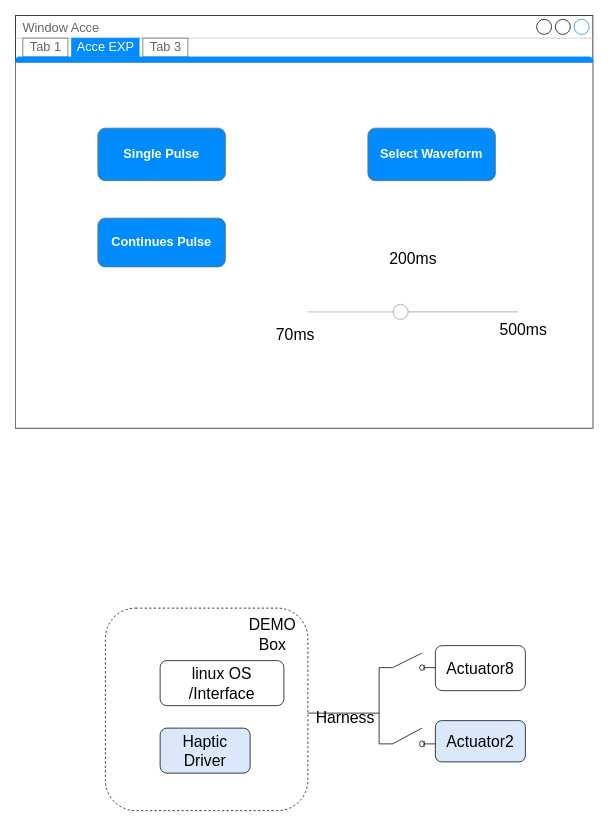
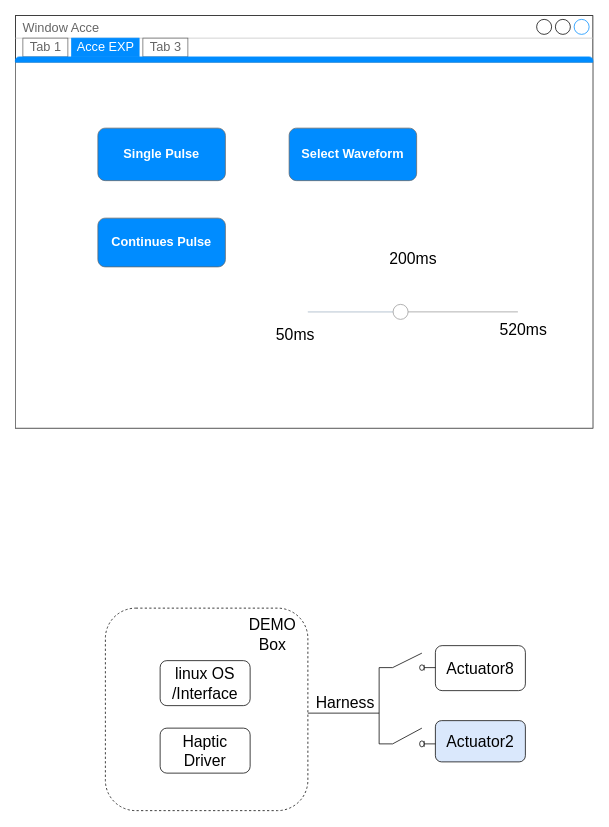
node "Select Waveform": moved (432, 154) -> (353, 154)
node "500ms": label "500ms" -> "520ms"
node "70ms": label "70ms" -> "50ms"
node "linux OS /Interface": size 124x45 -> 90x45
node "Harness": moved (345, 717) -> (345, 702)
node "Haptic Driver": fillcolor #dae8fc -> #ffffff
